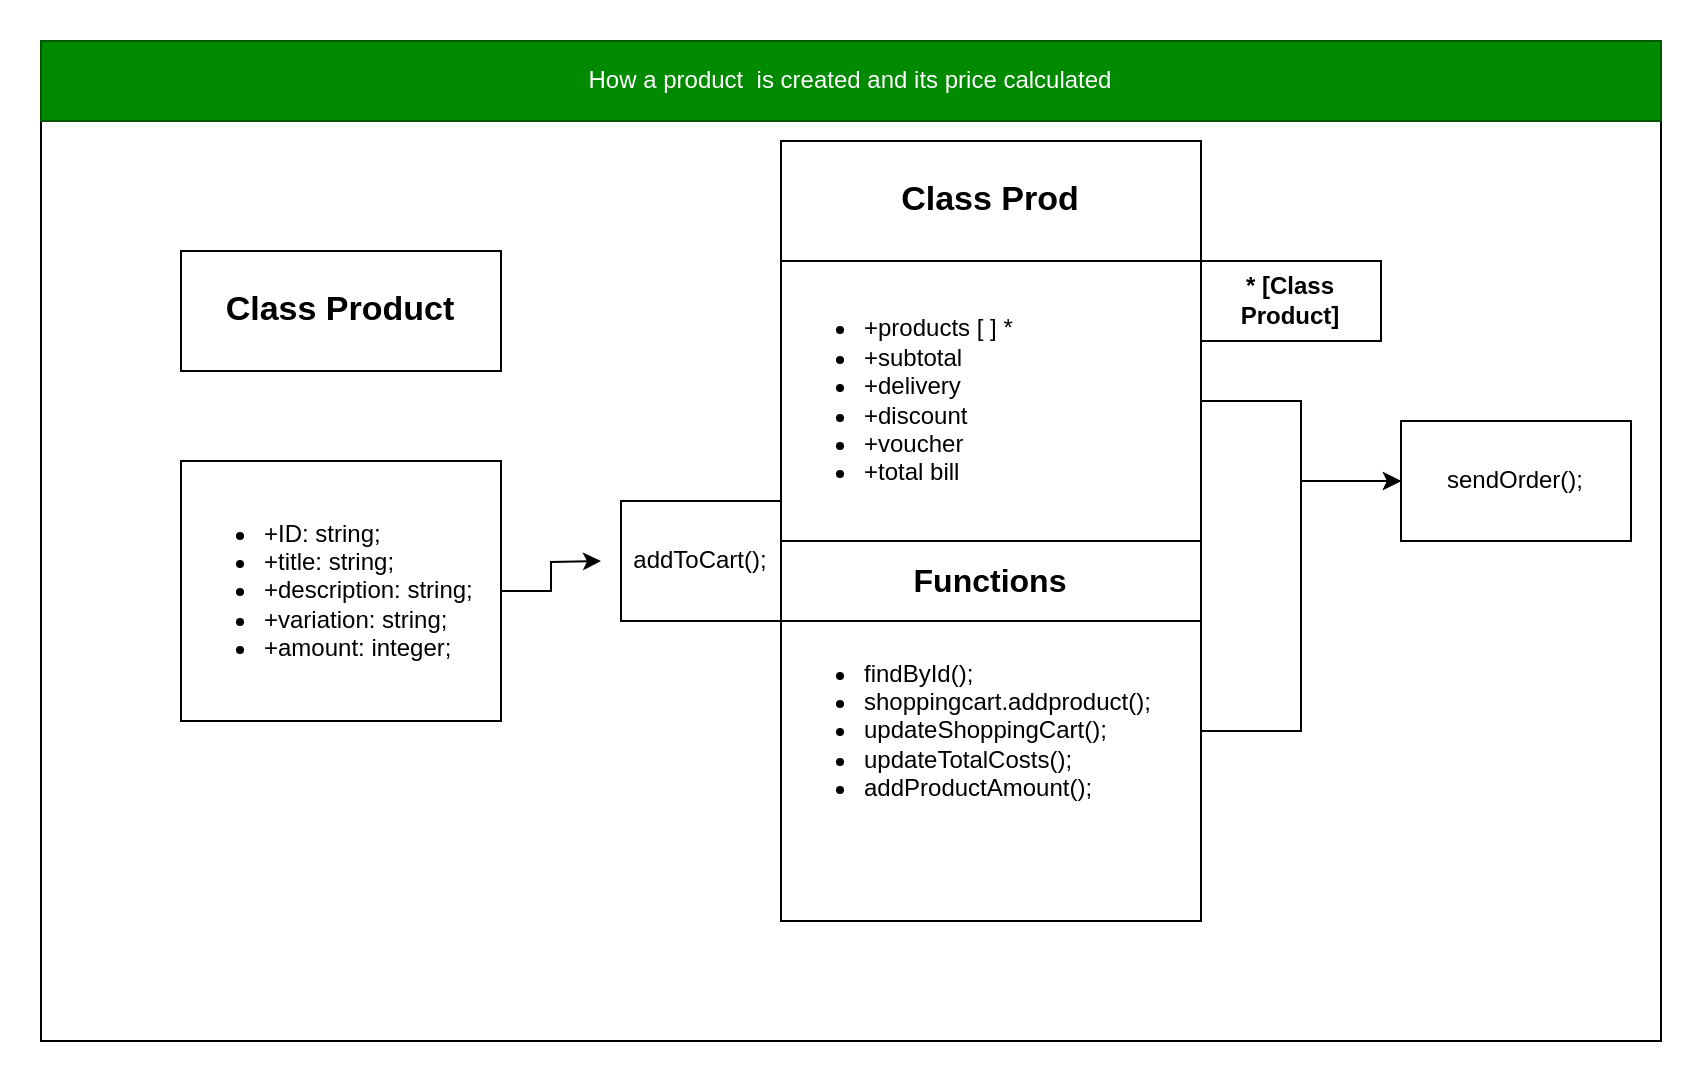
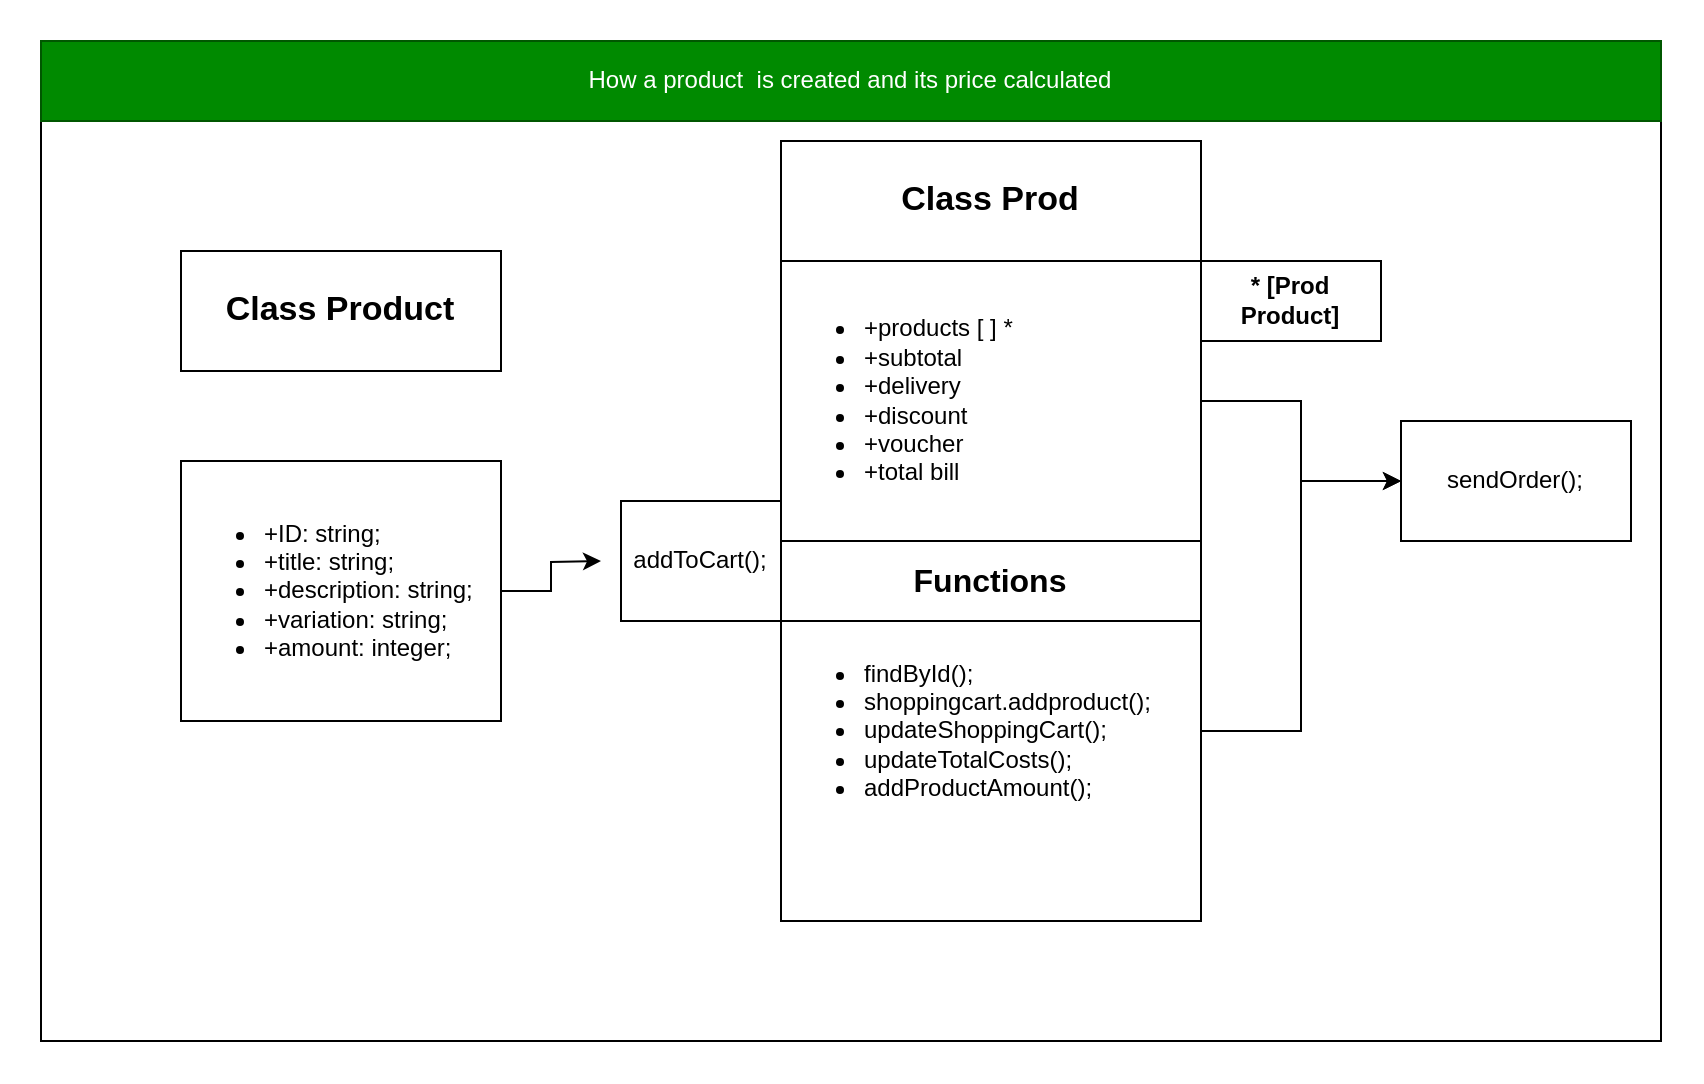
node "* [Class Product]": label "* [Class Product]" -> "* [Prod Product]"
